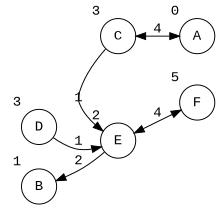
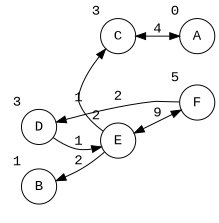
edge "C 3" -> "E 2": reversed
edge "F 5" -> "D 3": added, label "2"
edge "F 5" -- "E 2": label "4" -> "9"
